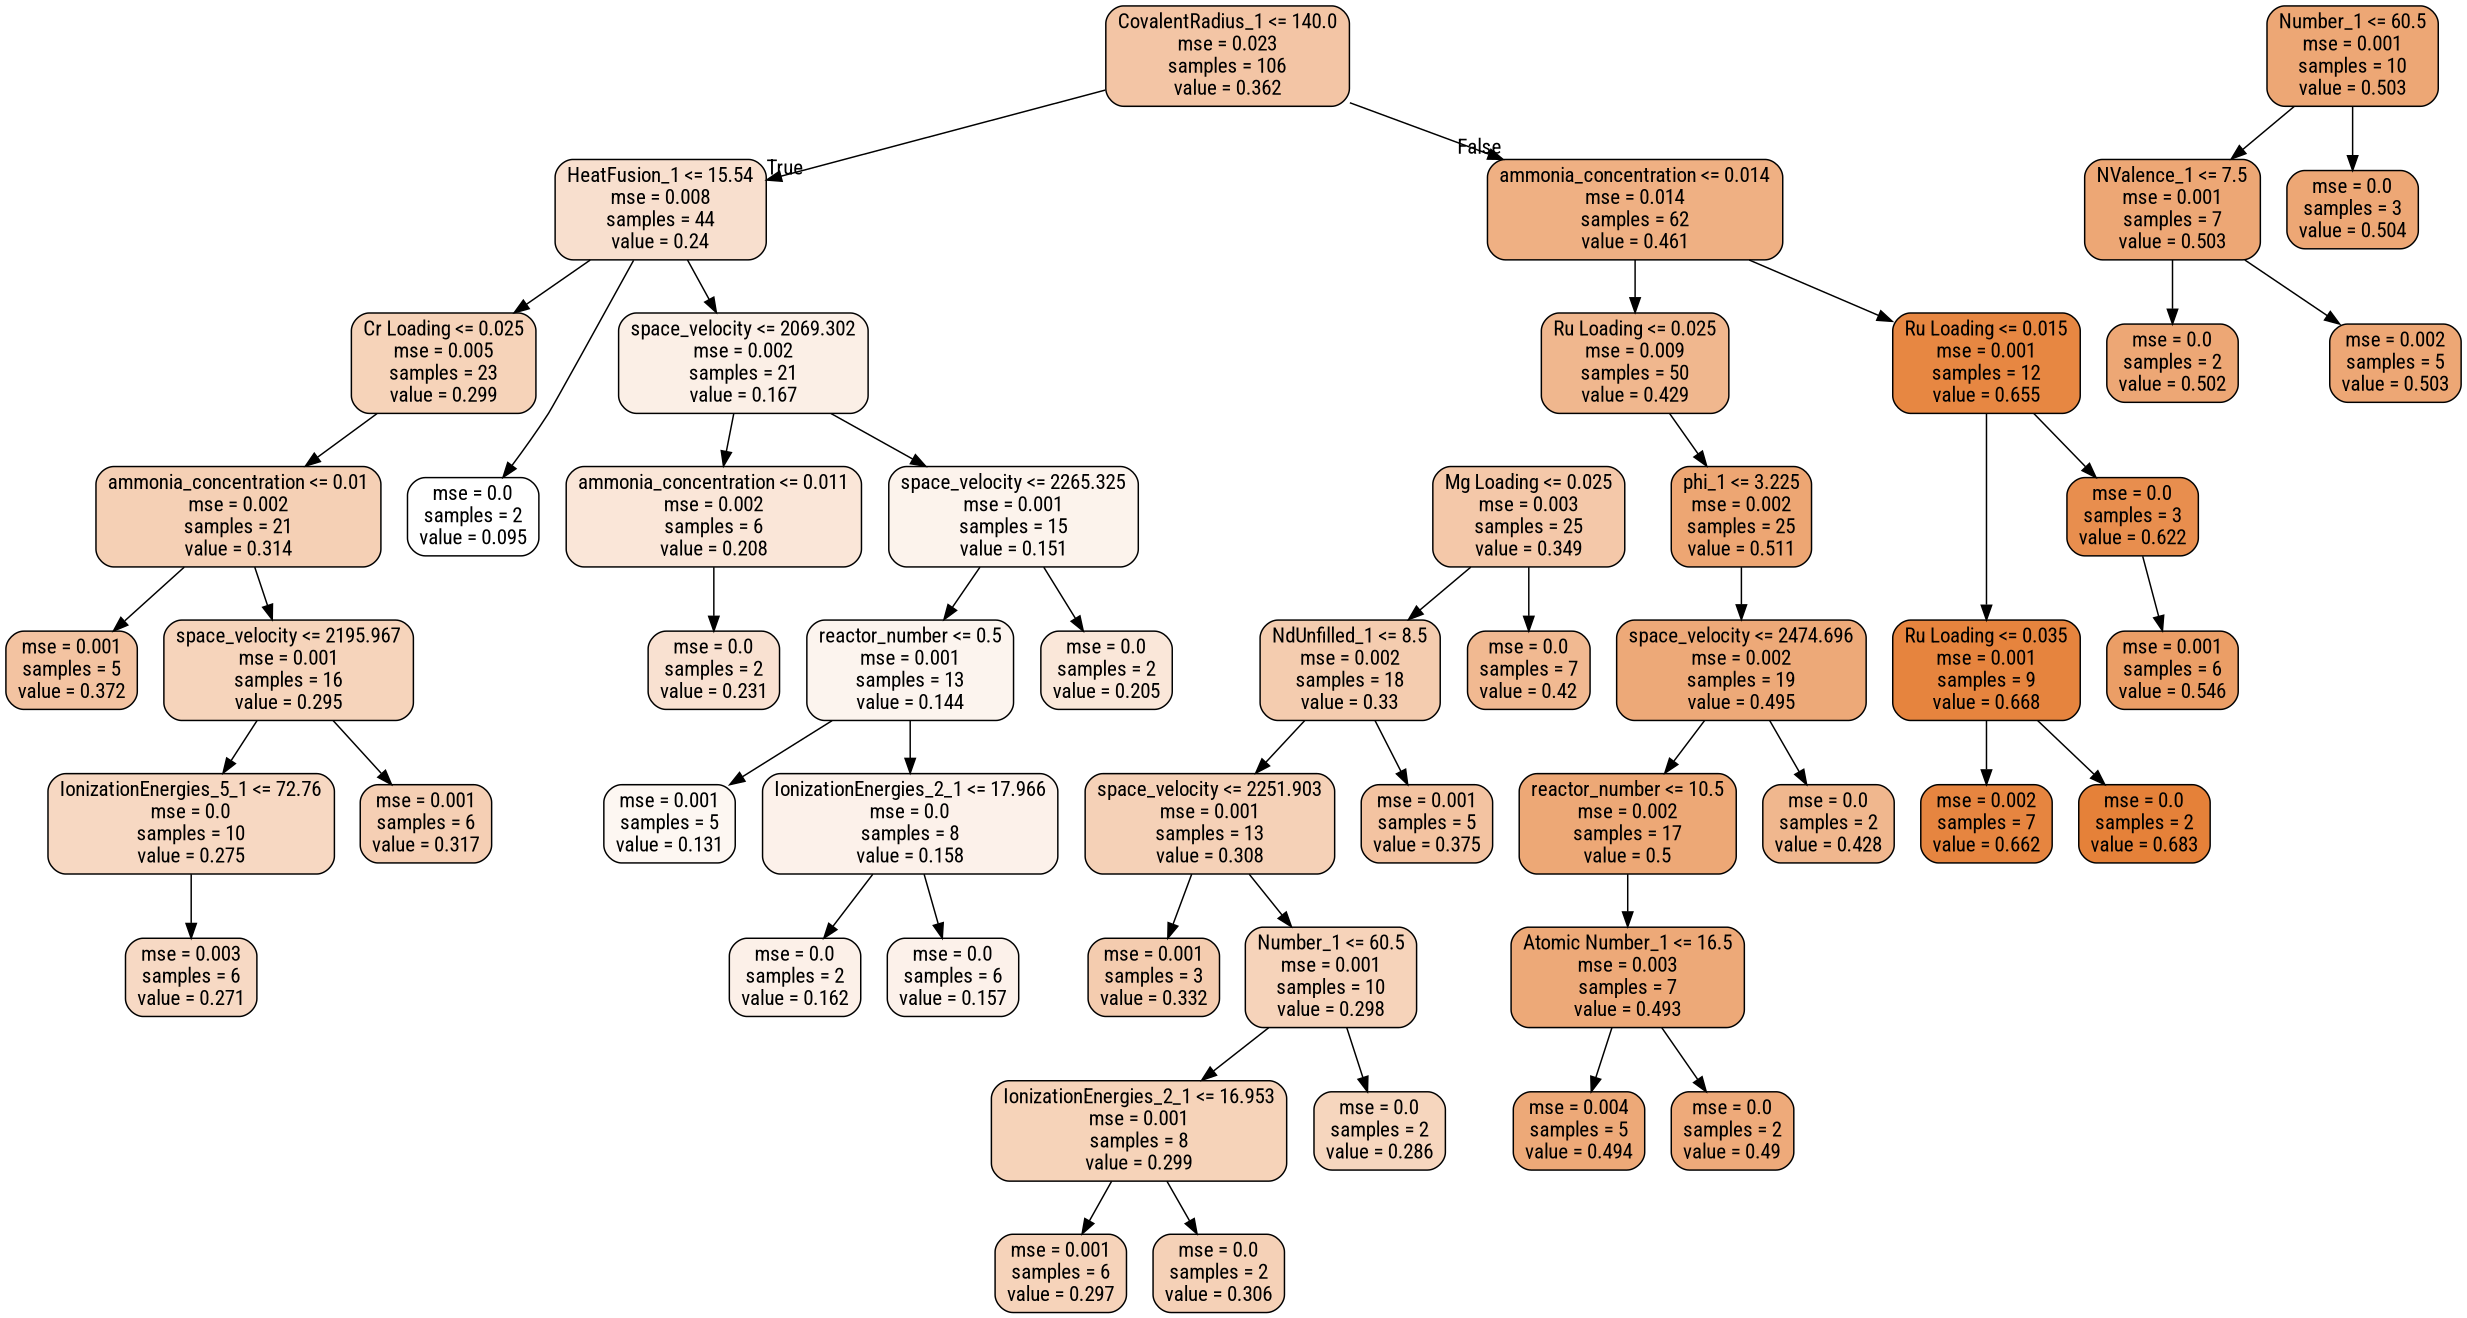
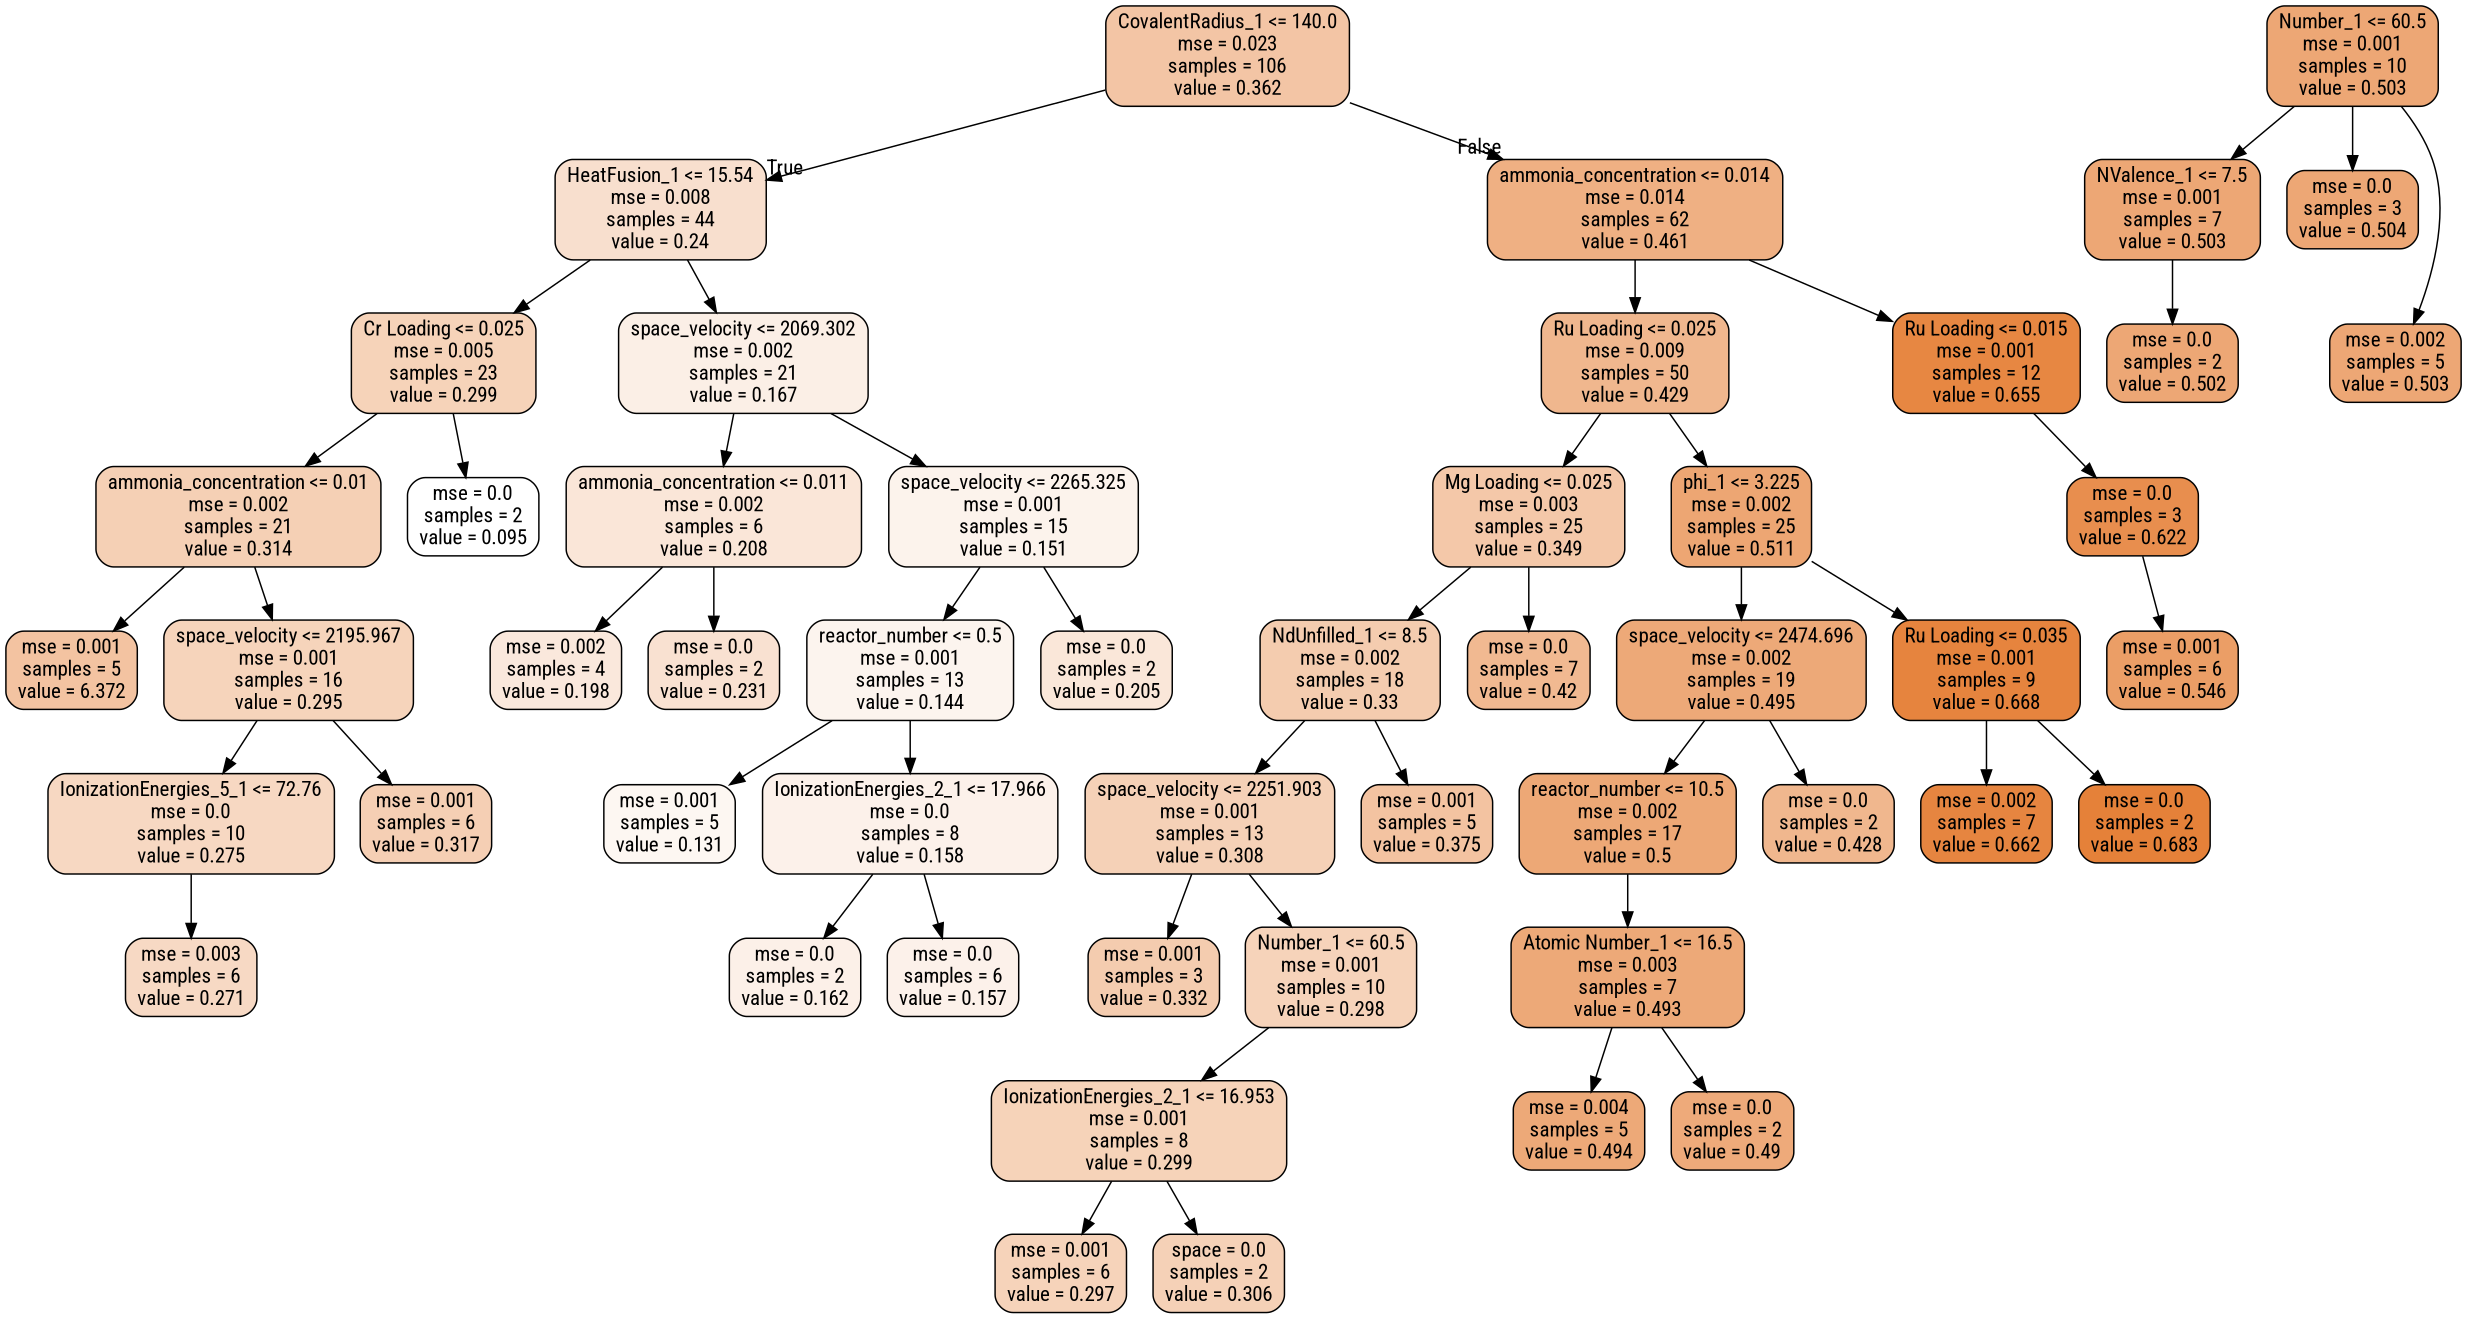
edge "NValence_1 <= 7.5 mse = 0.001 samples = 7 value = 0.503" -> "mse = 0.002 samples = 5 value = 0.503": now "Number_1 <= 60.5 mse = 0.001 samples = 10 value = 0.503" -> "mse = 0.002 samples = 5 value = 0.503"
edge "HeatFusion_1 <= 15.54 mse = 0.008 samples = 44 value = 0.24" -> "mse = 0.0 samples = 2 value = 0.095": now "Cr Loading <= 0.025 mse = 0.005 samples = 23 value = 0.299" -> "mse = 0.0 samples = 2 value = 0.095"
edge "Ru Loading <= 0.025 mse = 0.009 samples = 50 value = 0.429" -> "Mg Loading <= 0.025 mse = 0.003 samples = 25 value = 0.349": added
edge "Ru Loading <= 0.015 mse = 0.001 samples = 12 value = 0.655" -> "Ru Loading <= 0.035 mse = 0.001 samples = 9 value = 0.668": now "phi_1 <= 3.225 mse = 0.002 samples = 25 value = 0.511" -> "Ru Loading <= 0.035 mse = 0.001 samples = 9 value = 0.668"
node "mse = 0.001 samples = 5 value = 0.372": label "mse = 0.001 samples = 5 value = 0.372" -> "mse = 0.001 samples = 5 value = 6.372"
node "mse = 0.002 samples = 4 value = 0.198": added
node "mse = 0.0 samples = 2 value = 0.286": removed
node "mse = 0.0 samples = 2 value = 0.306": label "mse = 0.0 samples = 2 value = 0.306" -> "space = 0.0 samples = 2 value = 0.306"
